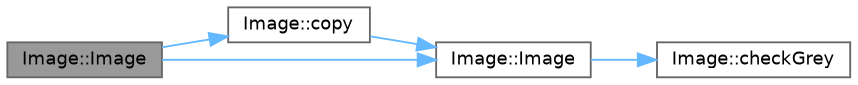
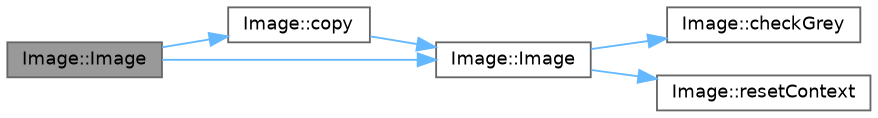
node "Image::resetContext": added
